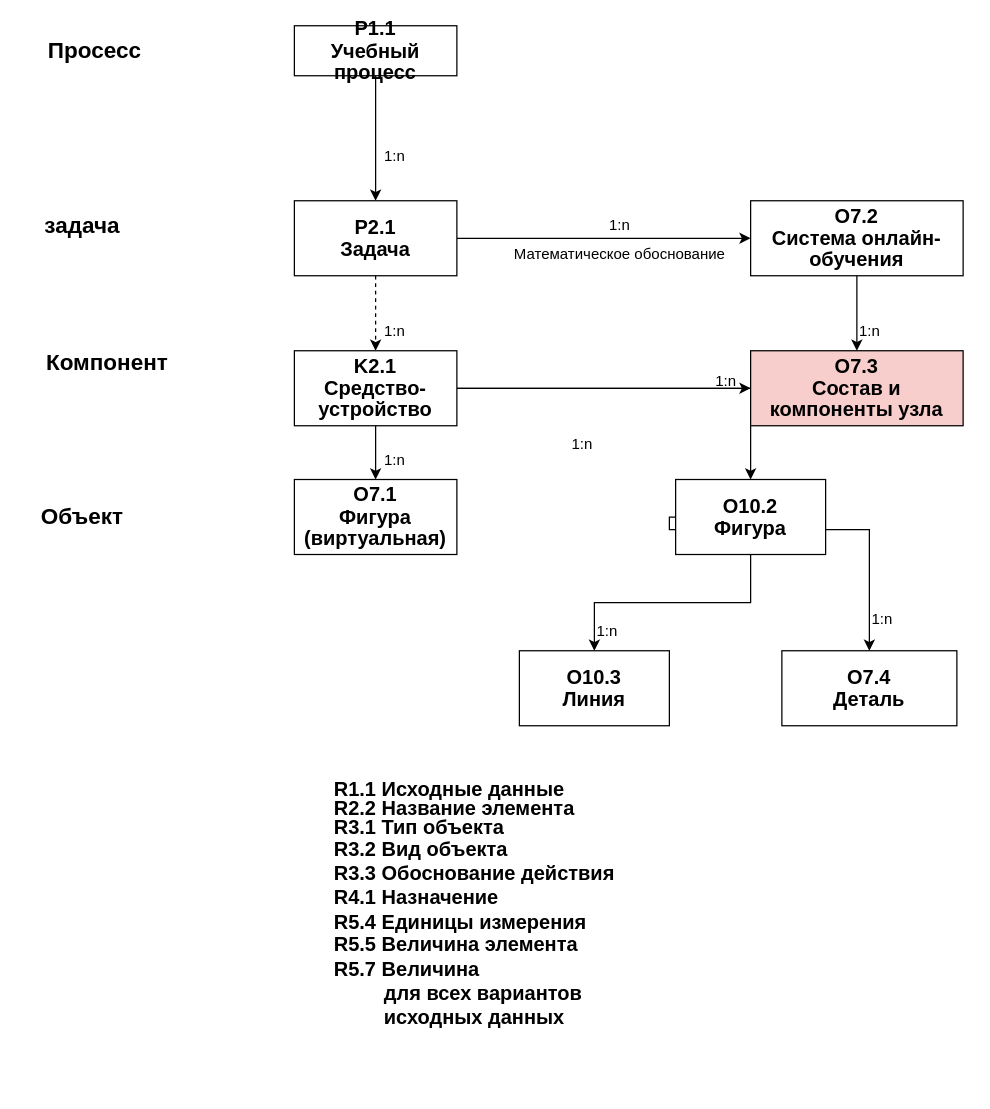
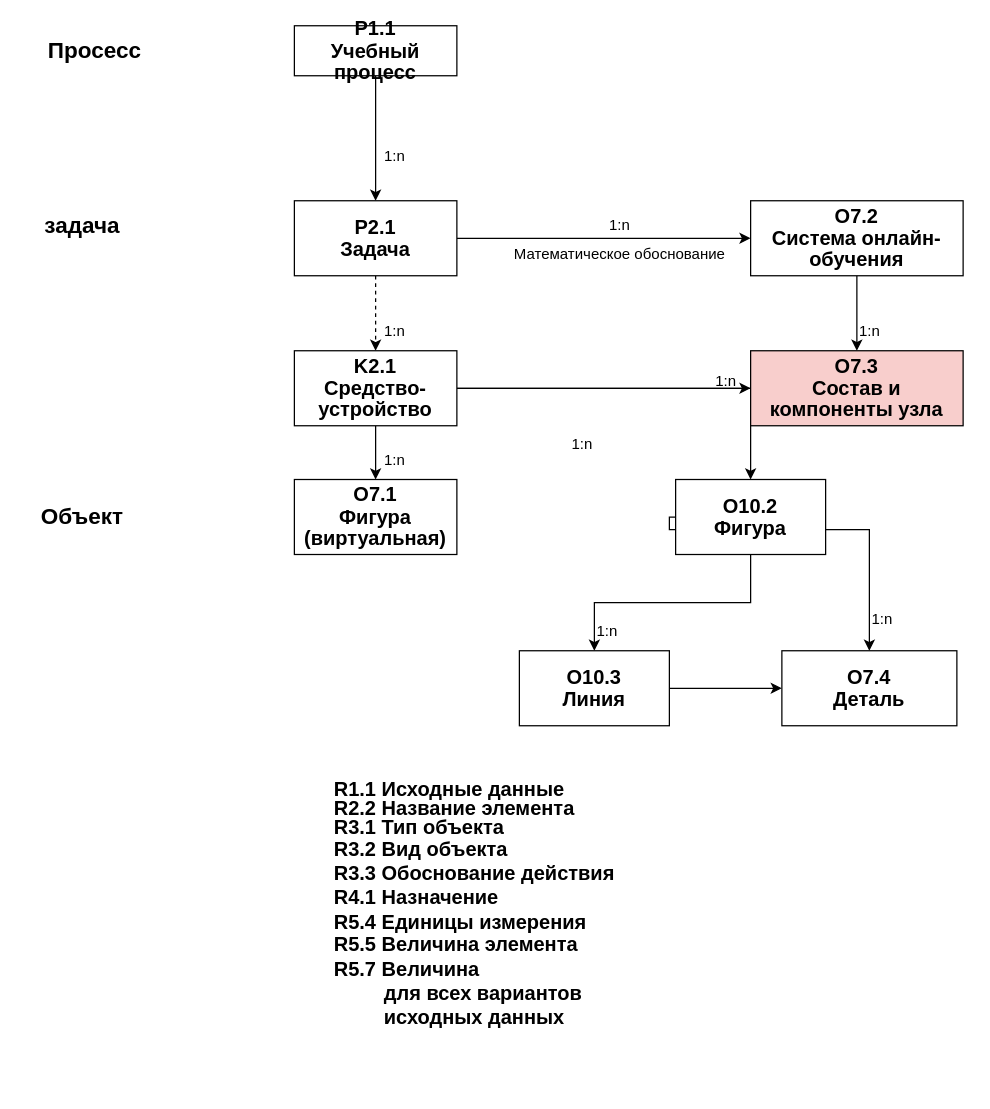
node "Компонент": removed
edge "O10.3 Линия" -> "O7.4 Деталь": added
